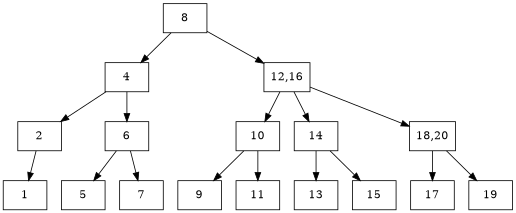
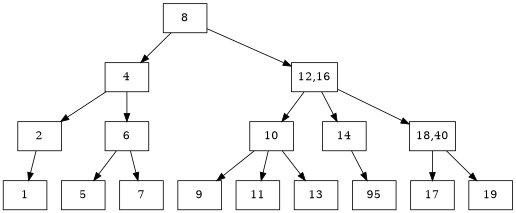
node "18,20": label "18,20" -> "18,40"
edge "14" -> "13": now "10" -> "13"
node "15": label "15" -> "95"
